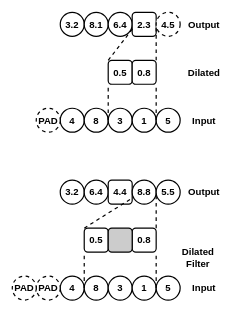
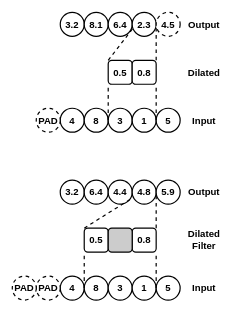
node "2.3": shape rounded rectangle -> ellipse
node "4.4": shape rounded rectangle -> ellipse
node "8.8": label "8.8" -> "4.8"
node "5.5": label "5.5" -> "5.9"
node "Dilated Filter": moved (198, 258) -> (204, 240)
